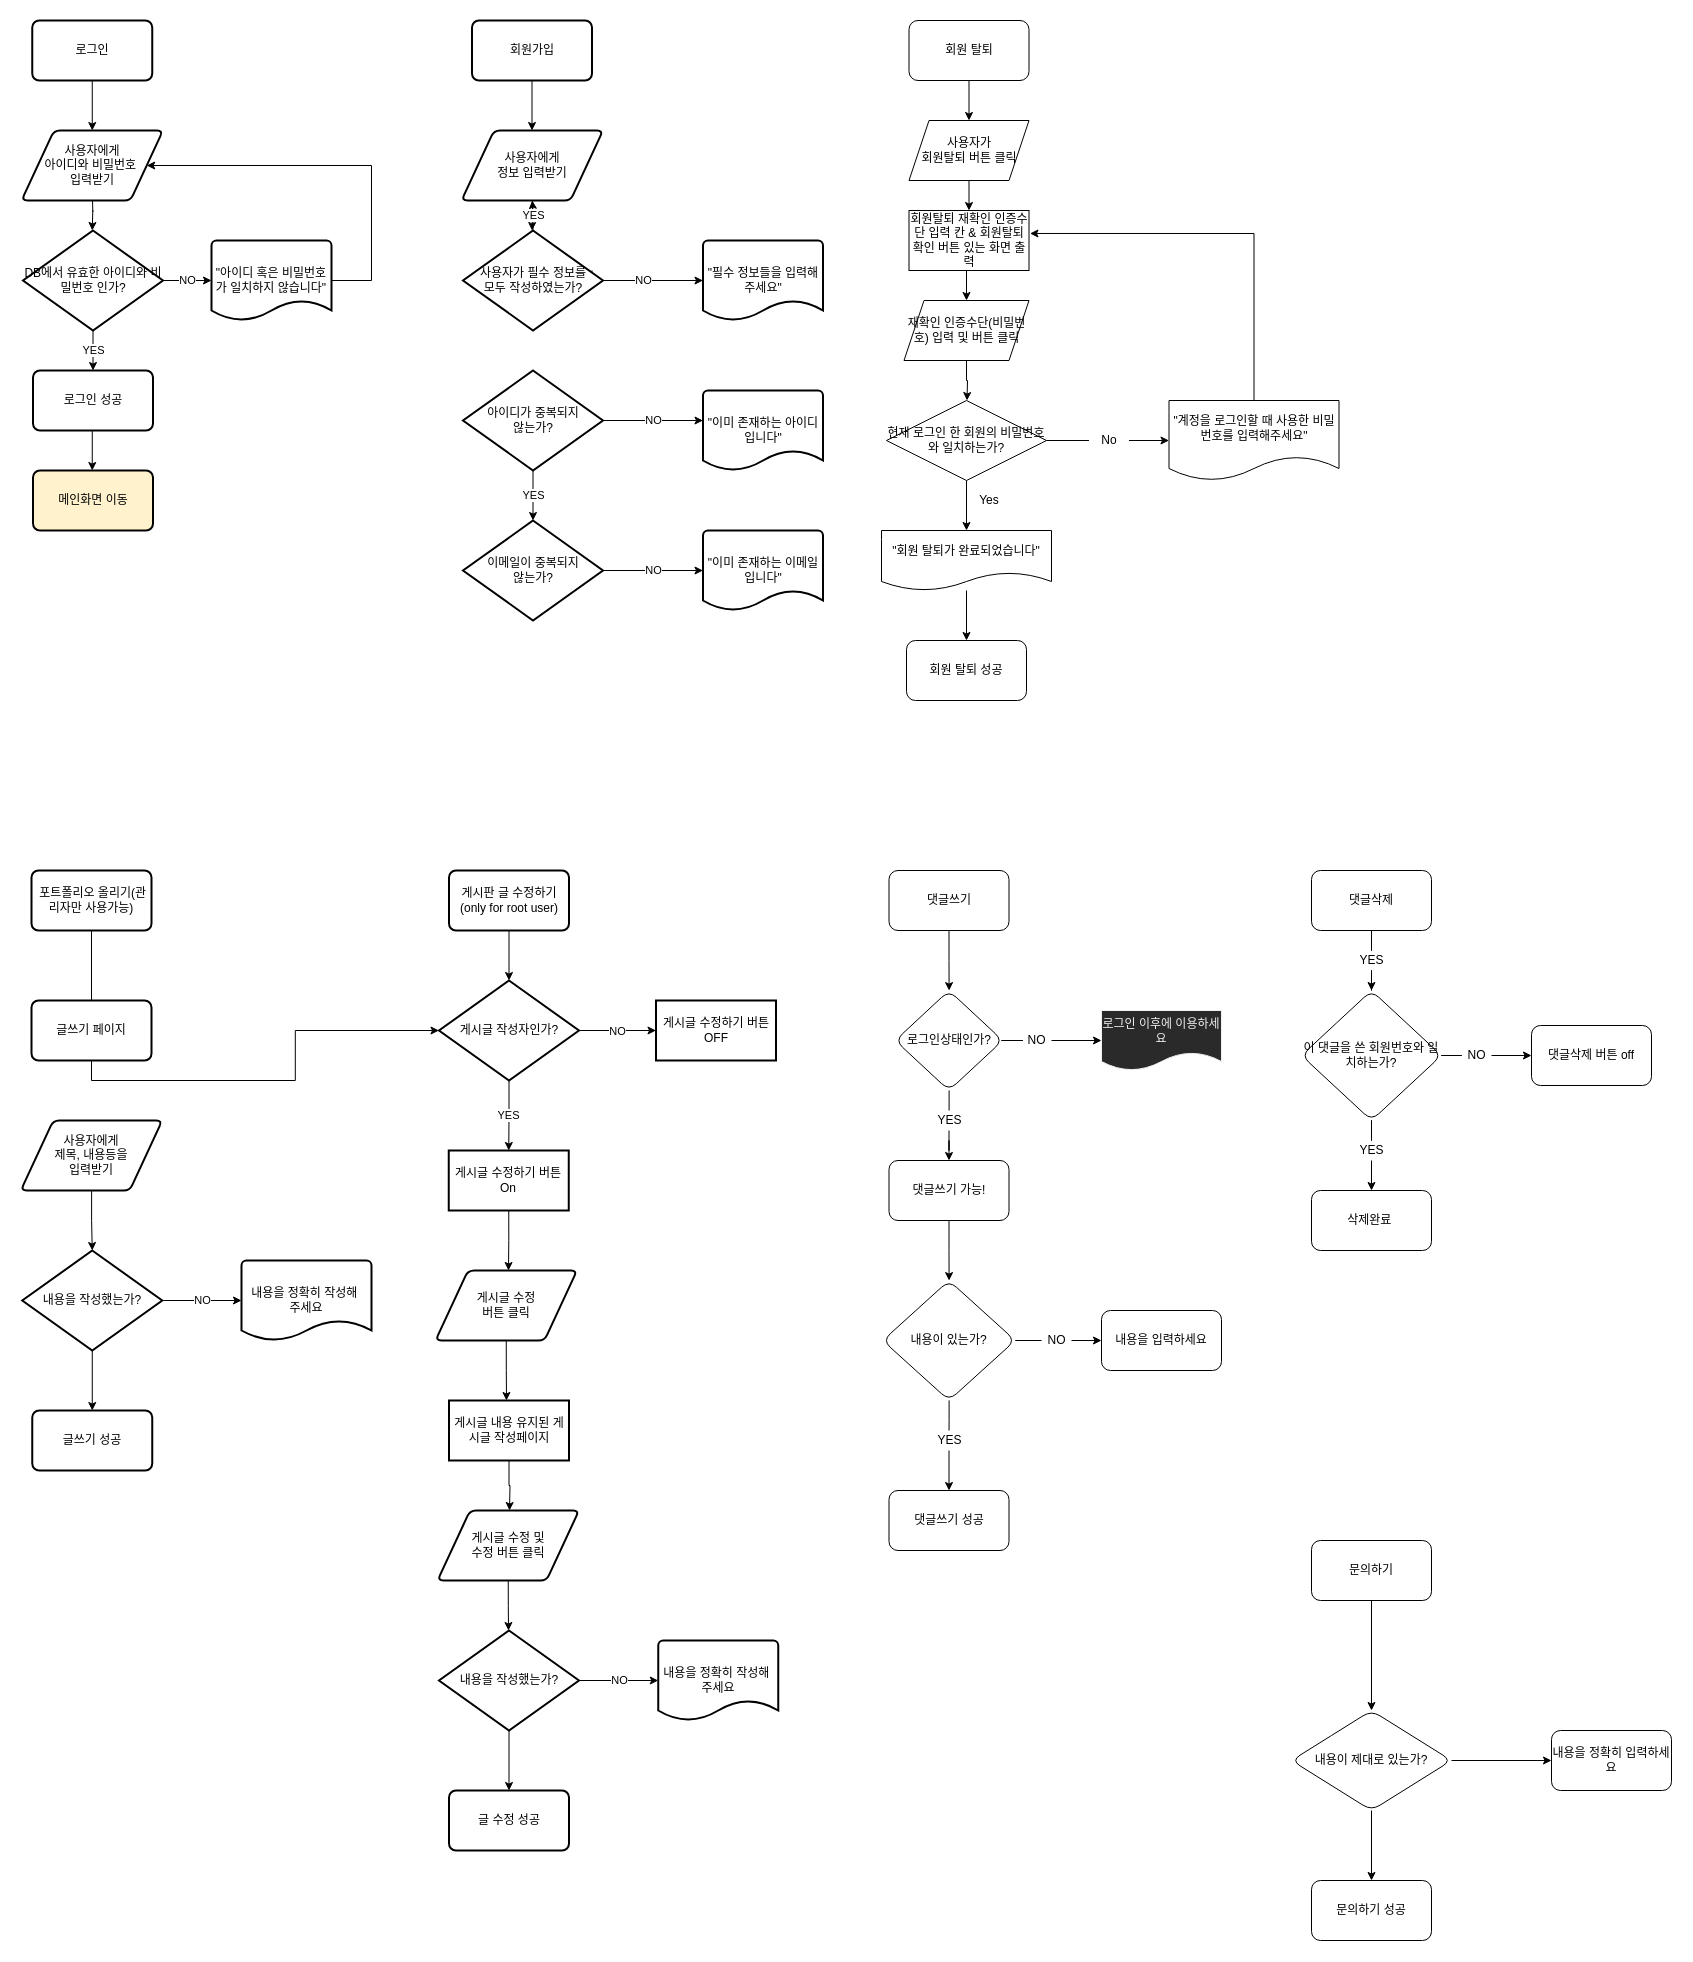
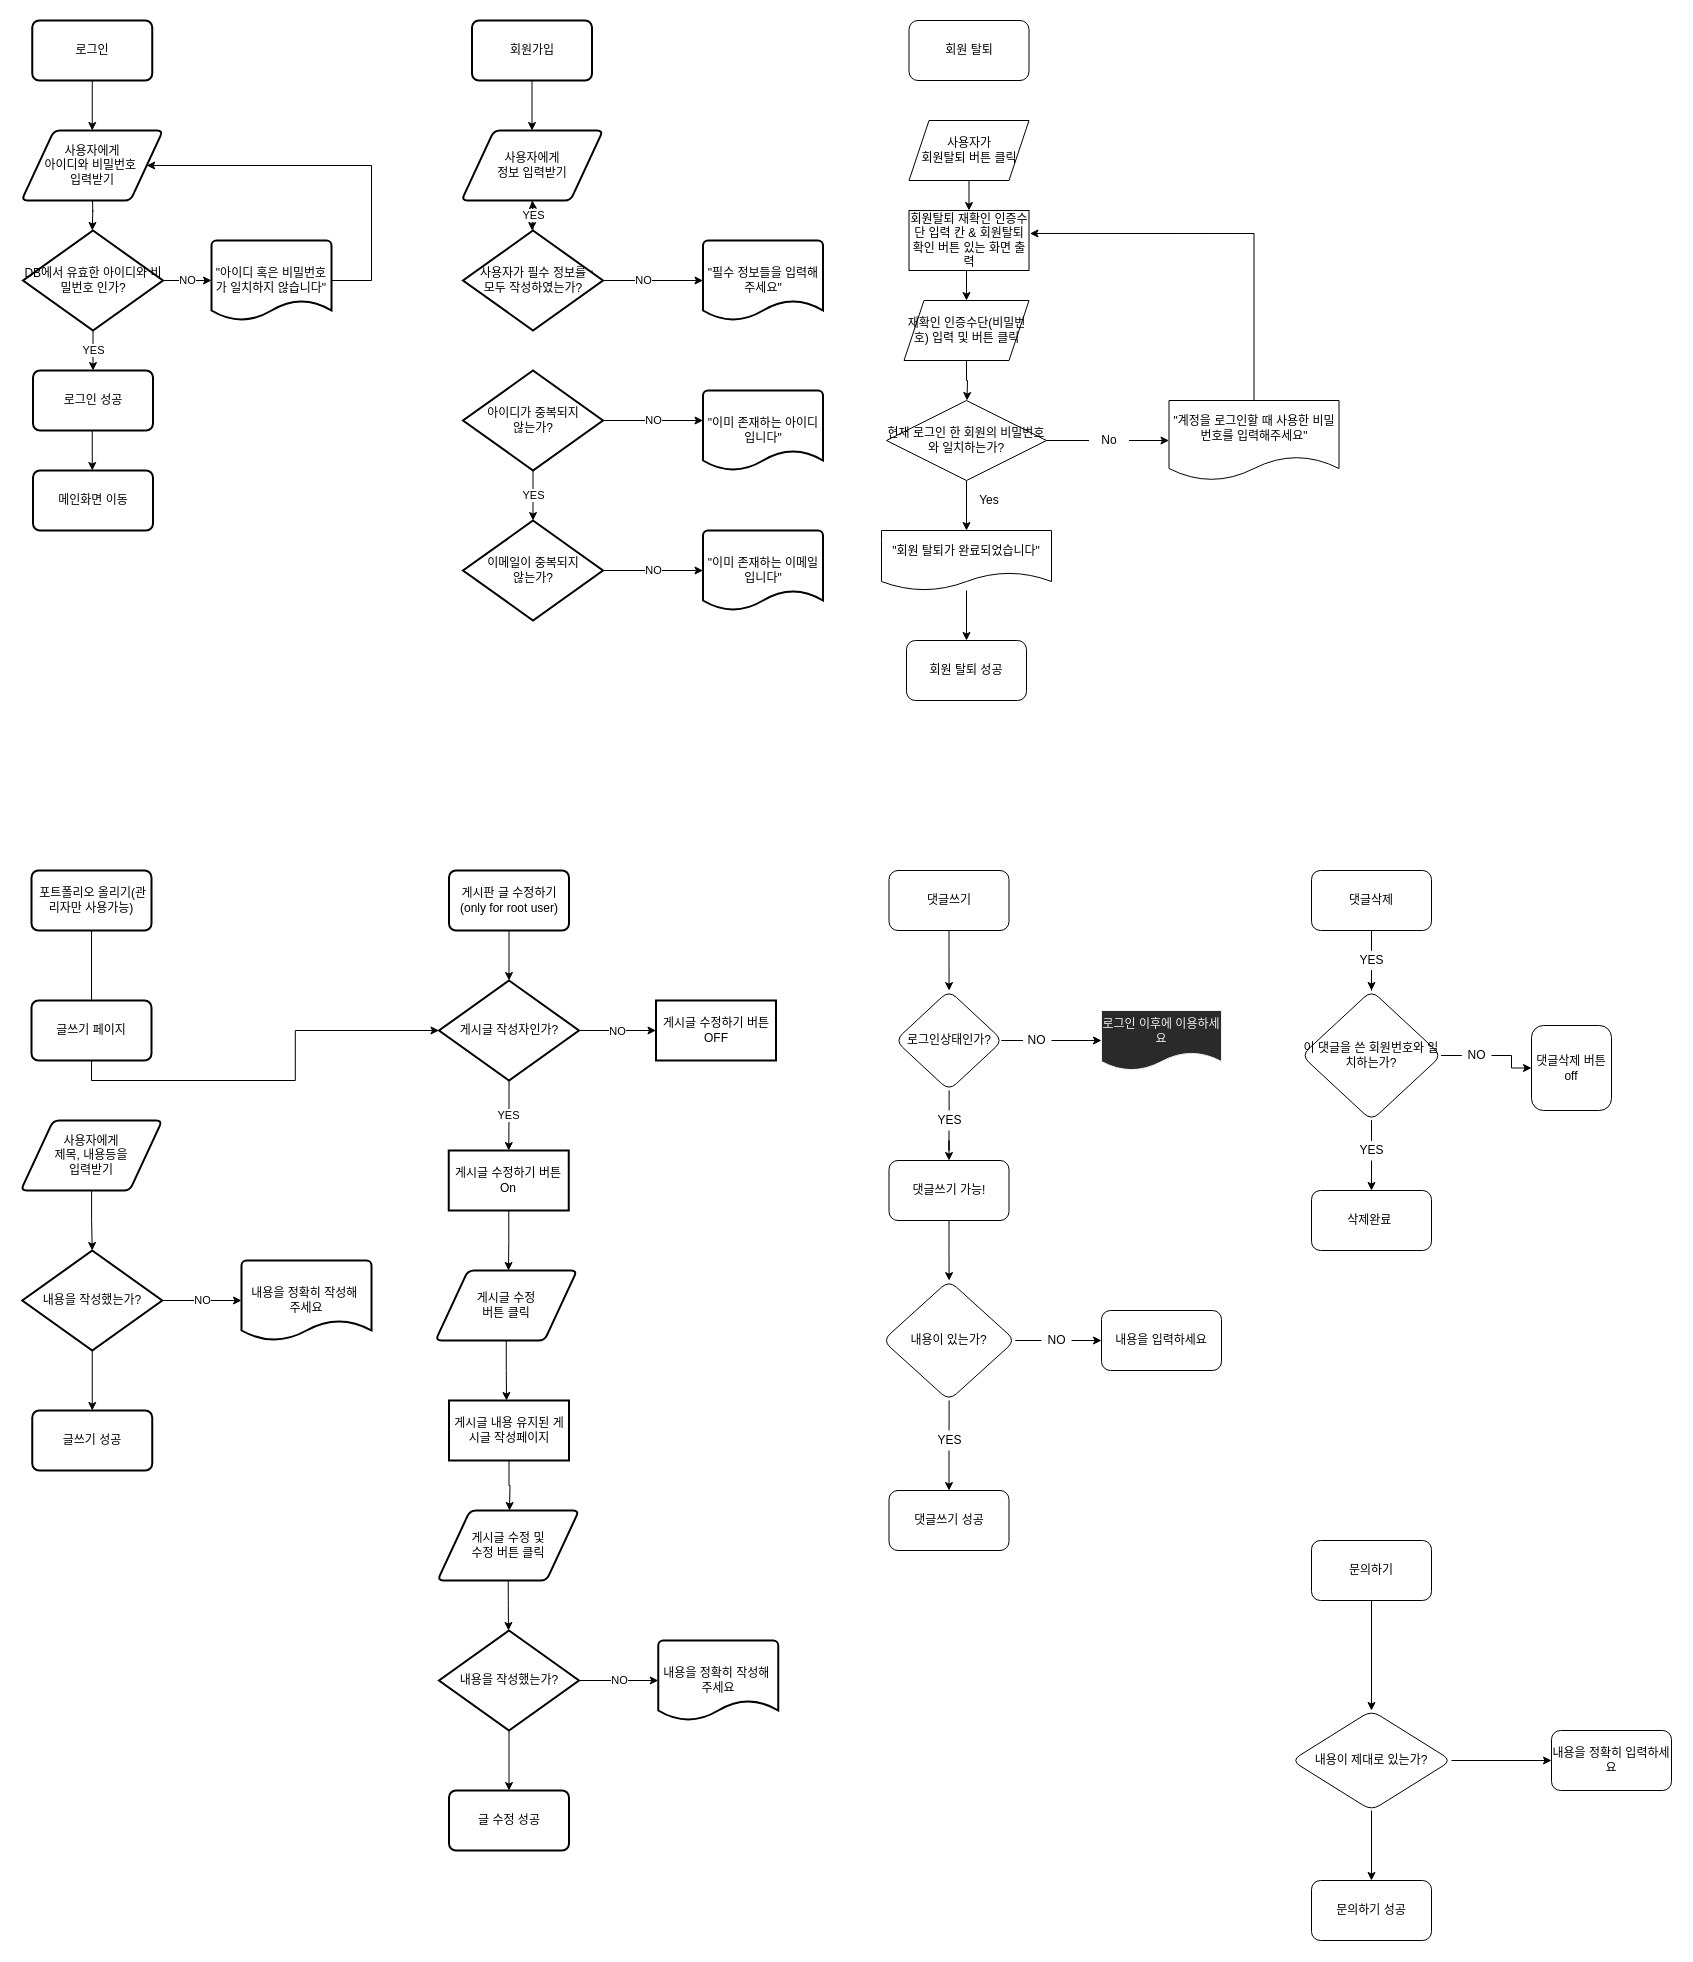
edge "회원 탈퇴" -> "사용자가 회원탈퇴 버튼 클릭": removed
node "메인화면 이동": fillcolor #fff2cc -> #ffffff
node "댓글삭제 버튼 off": size 120x60 -> 80x85
